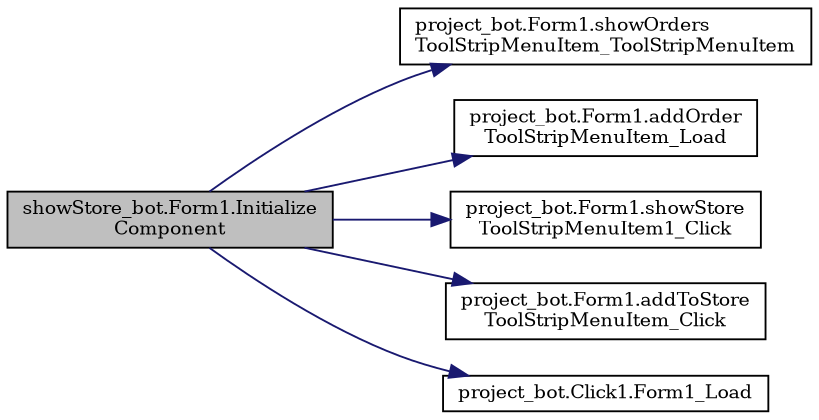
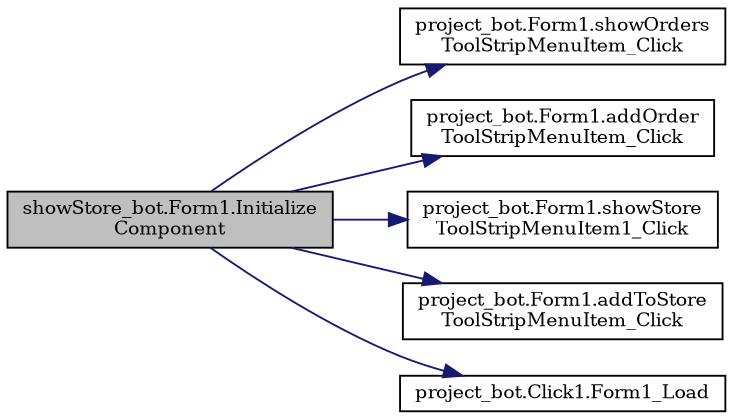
node "project_bot.Form1.showOrders ToolStripMenuItem_ToolStripMenuItem": label "project_bot.Form1.showOrders ToolStripMenuItem_ToolStripMenuItem" -> "project_bot.Form1.showOrders ToolStripMenuItem_Click"
node "project_bot.Form1.addOrder ToolStripMenuItem_Load": label "project_bot.Form1.addOrder ToolStripMenuItem_Load" -> "project_bot.Form1.addOrder ToolStripMenuItem_Click"
